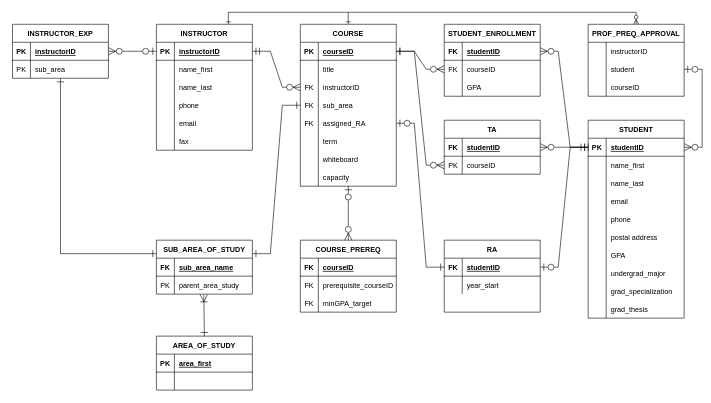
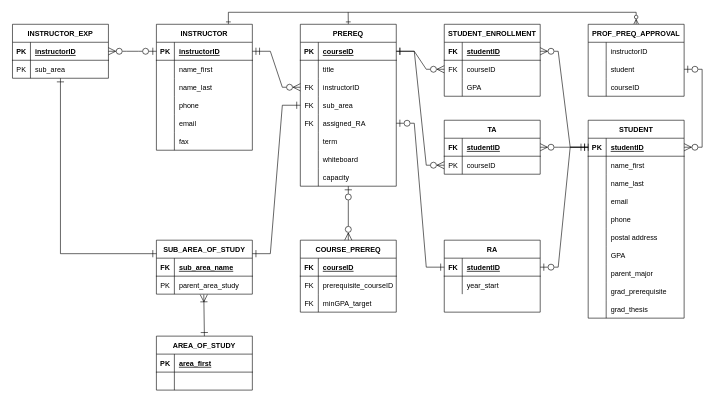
node "COURSE": label "COURSE" -> "PREREQ"
node "undergrad_major": label "undergrad_major" -> "parent_major"
node "grad_specialization": label "grad_specialization" -> "grad_prerequisite"
